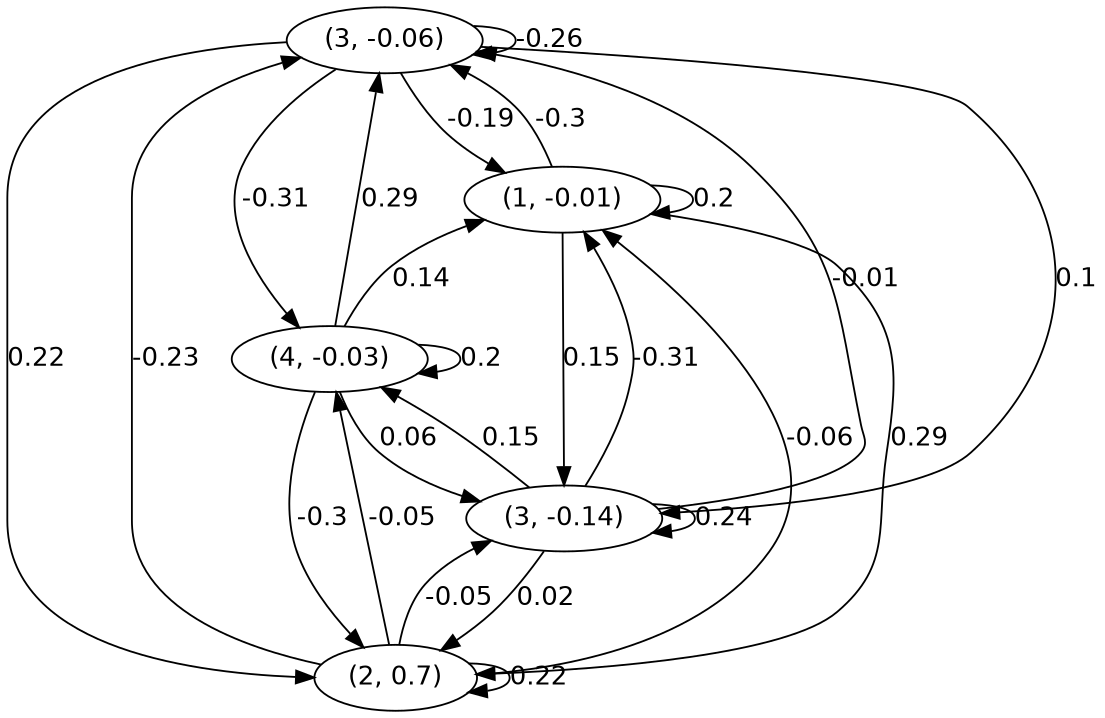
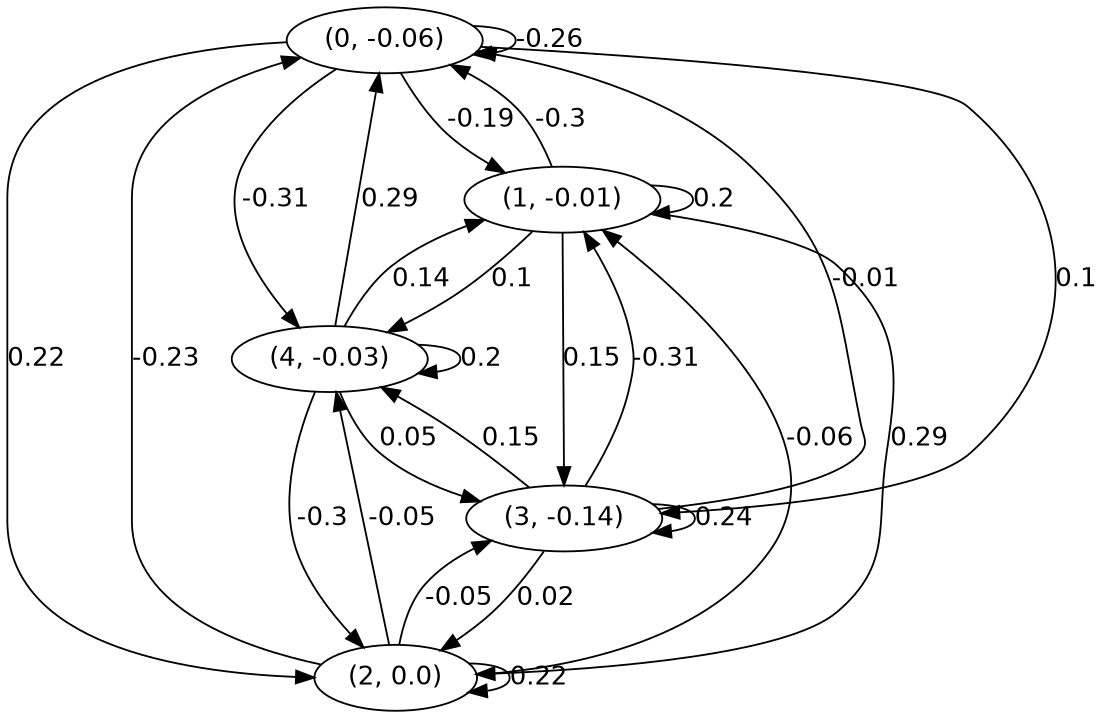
node "(3, -0.06)": label "(3, -0.06)" -> "(0, -0.06)"
edge "(1, -0.01)" -> "(4, -0.03)": added, label "0.1"
edge "(4, -0.03)" -> "(3, -0.14)": label "0.06" -> "0.05"
node "(2, 0.7)": label "(2, 0.7)" -> "(2, 0.0)"
